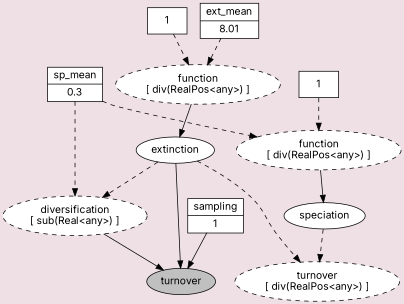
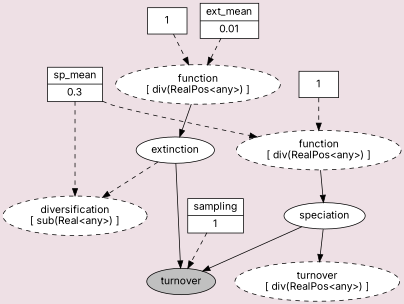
node "ext_mean": text "8.01" -> "0.01"
edge "extinction" -> "turnover [ div(RealPos<any>) ]": removed
edge "speciation" -> "turnover [ div(RealPos<any>) ]": style dashed -> solid
edge "sampling" -> "turnover": style solid -> dashed
edge "diversification [ sub(Real<any>) ]" -> "turnover": now "speciation" -> "turnover"
